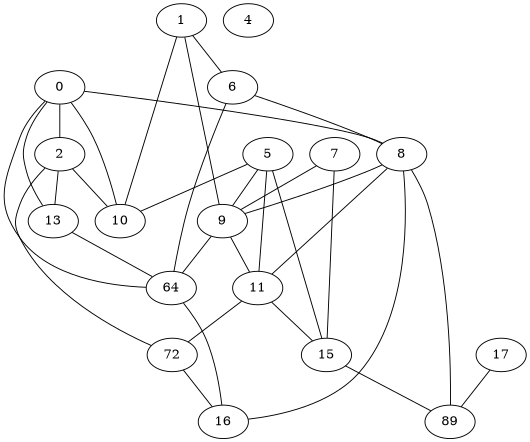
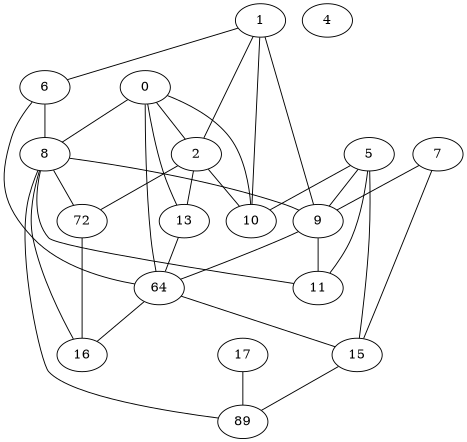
edge "1" -- "2": added
edge "11" -- "72": now "8" -- "72"
edge "11" -- "15": now "64" -- "15"
